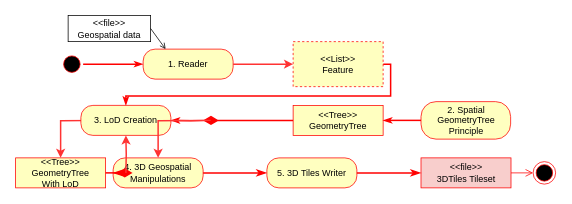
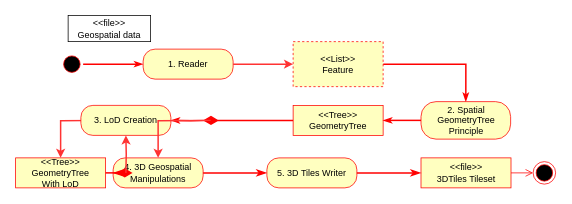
edge "<<file>> Geospatial data" -> "1. Reader": removed
edge "<<List>> Feature" -> "3. LoD Creation": now "<<List>> Feature" -> "2. Spatial GeometryTree Principle"
node "<<file>> 3DTiles Tileset": fillcolor #f8cecc -> #ffffc0
